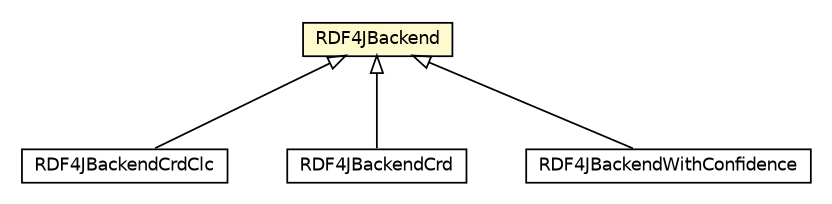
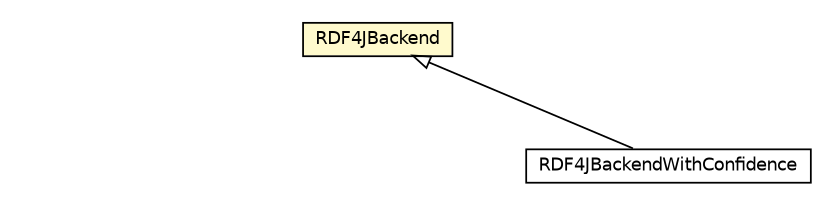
node "RDF4JBackendCrdClc": removed
node "RDF4JBackendCrd": removed
